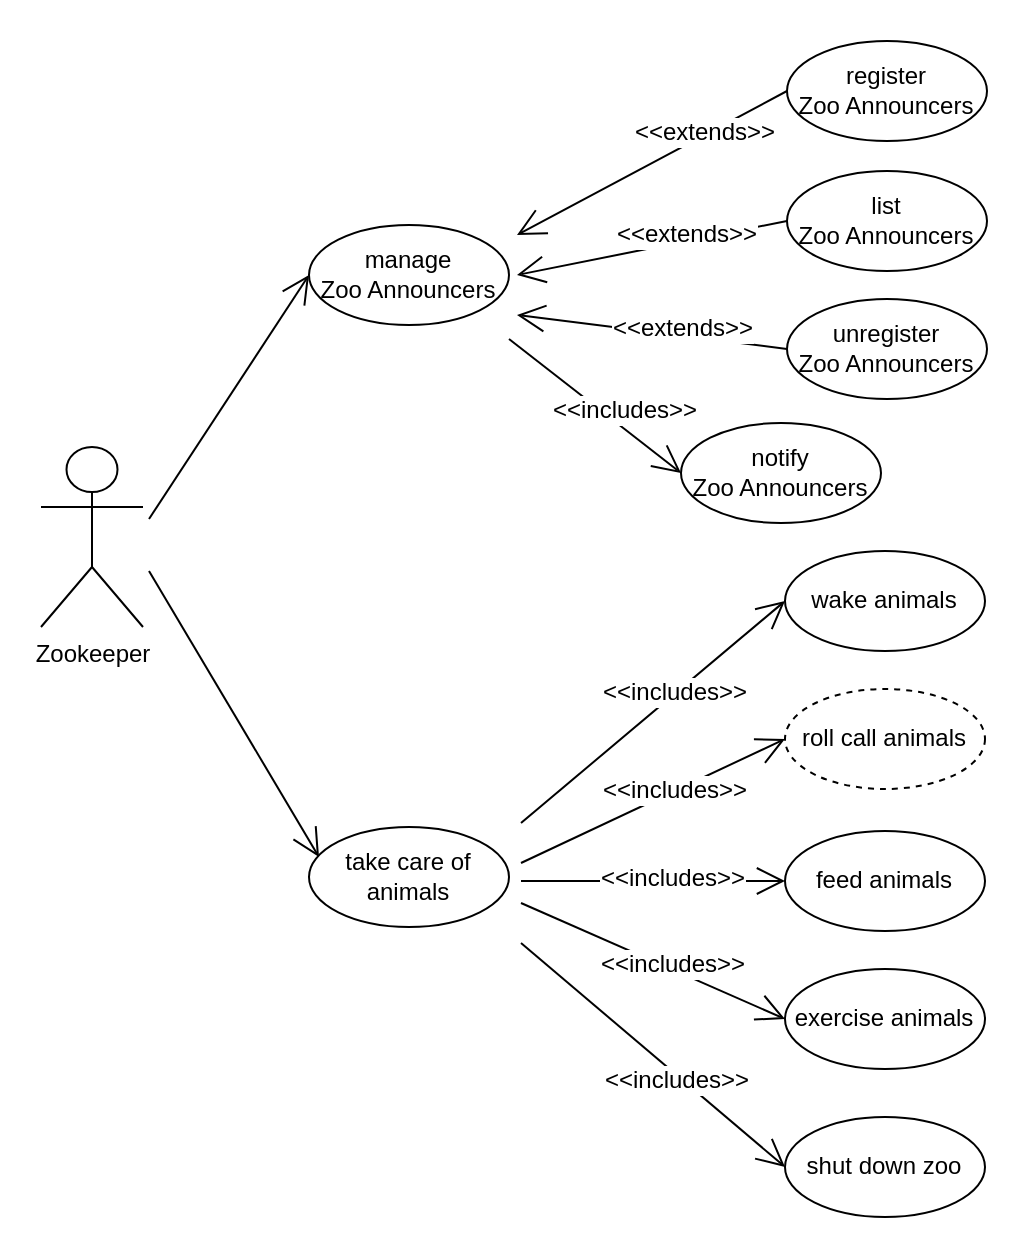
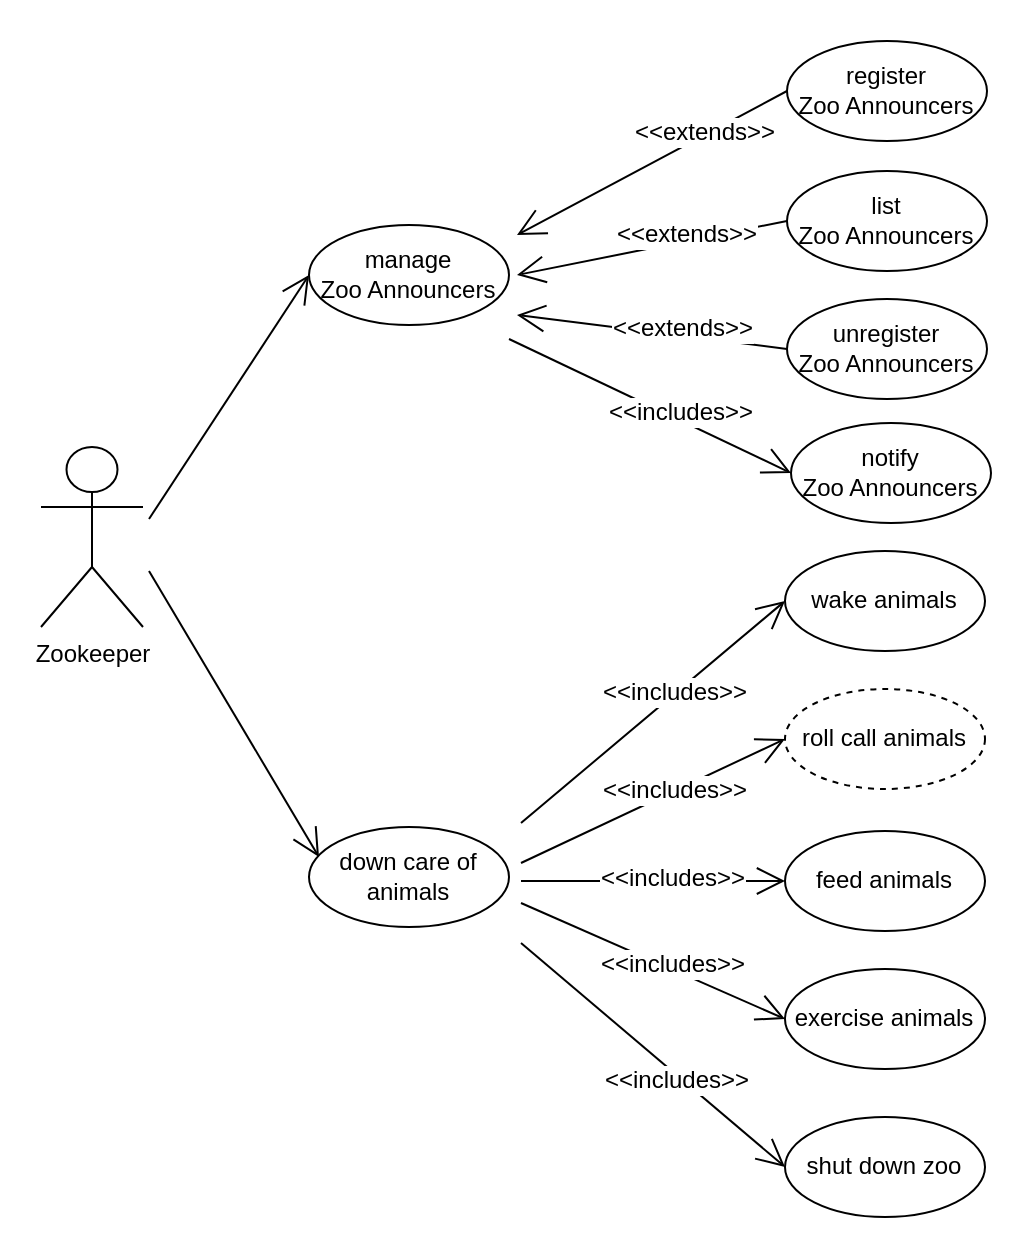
node "notify Zoo Announcers": moved (781, 473) -> (891, 473)
node "take care of animals": label "take care of animals" -> "down care of animals"
